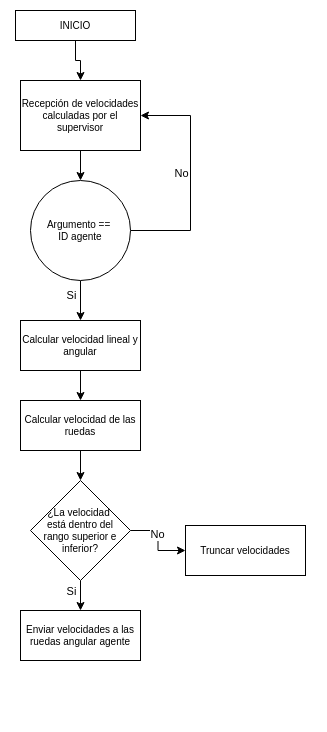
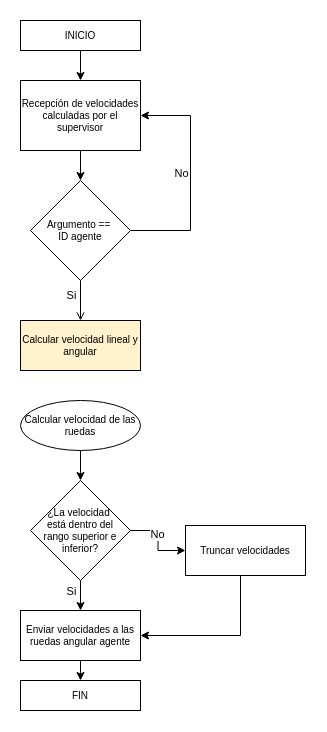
node "INICIO": moved (76, 26) -> (81, 36)
node "Argumento == ID agente": shape ellipse -> diamond
edge "Argumento == ID agente" -> "Calcular velocidad lineal y angular": arrowhead classic -> open
node "Calcular velocidad lineal y angular": fillcolor #ffffff -> #fff2cc
edge "Calcular velocidad lineal y angular" -> "Calcular velocidad de las ruedas": removed
node "Calcular velocidad de las ruedas": shape rectangle -> ellipse
edge "Truncar velocidades" -> "Enviar velocidades a las ruedas angular agente": added
edge "Enviar velocidades a las ruedas angular agente" -> "FIN": added
node "FIN": added
